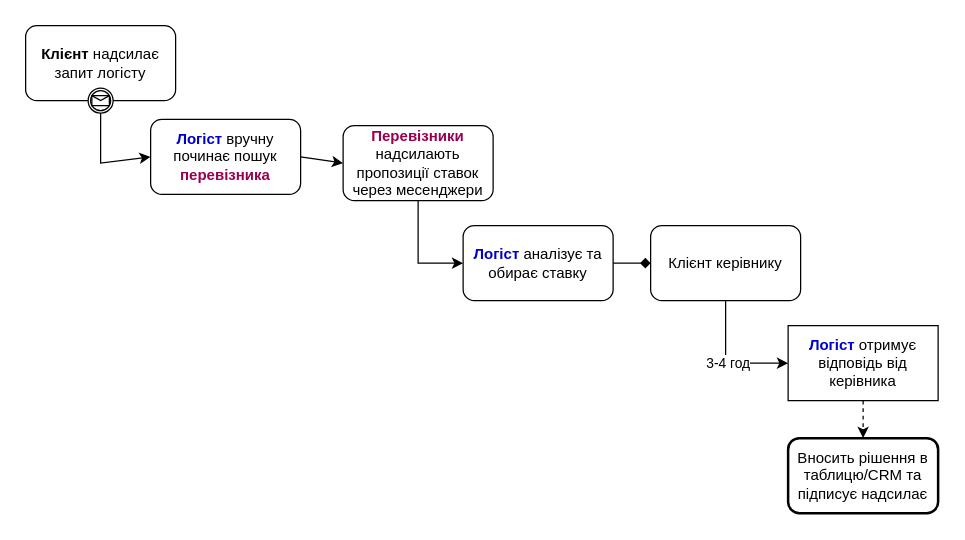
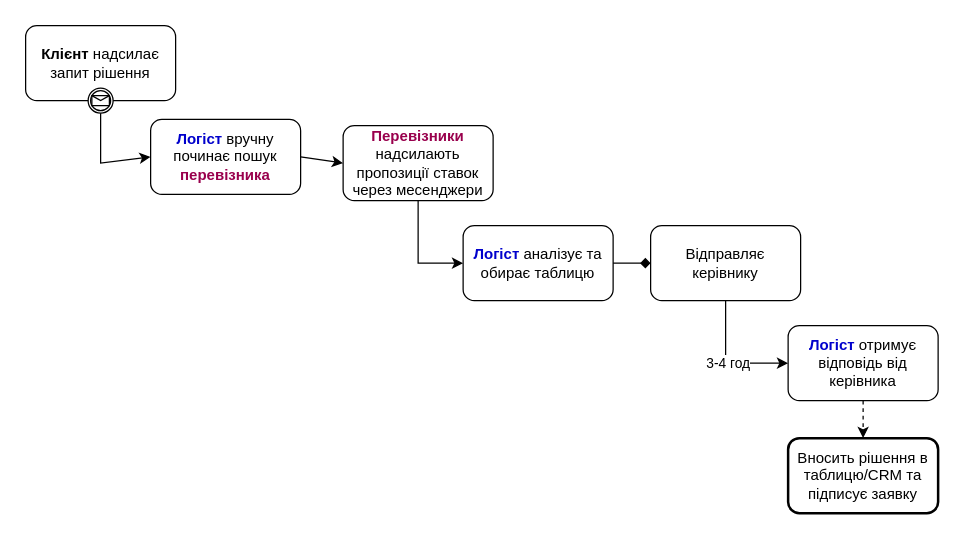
node "Клієнт надсилає запит логісту": label "Клієнт надсилає запит логісту" -> "Клієнт надсилає запит рішення"
node "Логіст аналізує та обирає ставку": label "Логіст аналізує та обирає ставку" -> "Логіст аналізує та обирає таблицю"
node "Клієнт керівнику": label "Клієнт керівнику" -> "Відправляє керівнику"
node "Логіст отримує відповідь від керівника": shape rectangle -> rounded rectangle
node "Вносить рішення в таблицю/CRM та підписує надсилає": label "Вносить рішення в таблицю/CRM та підписує надсилає" -> "Вносить рішення в таблицю/CRM та підписує заявку"
